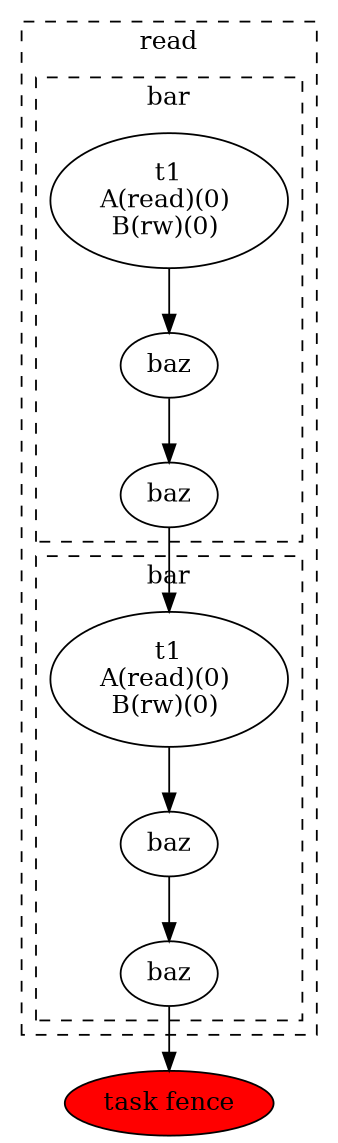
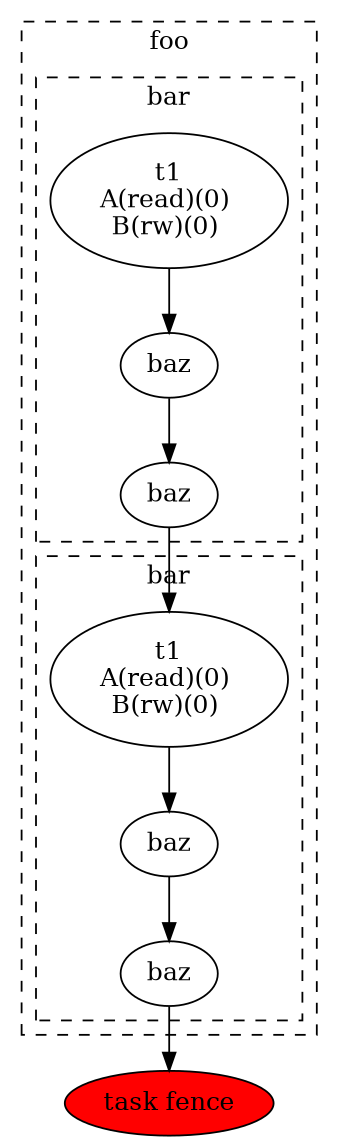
cluster "read": label "read" -> "foo"
